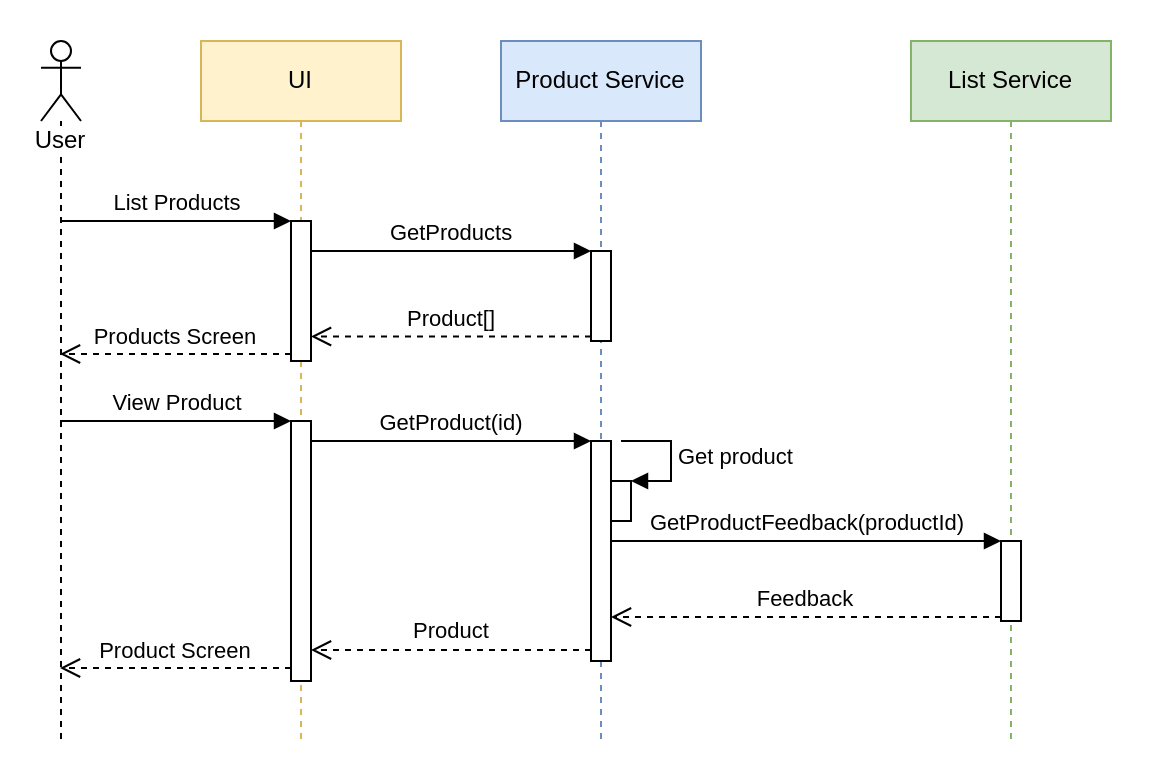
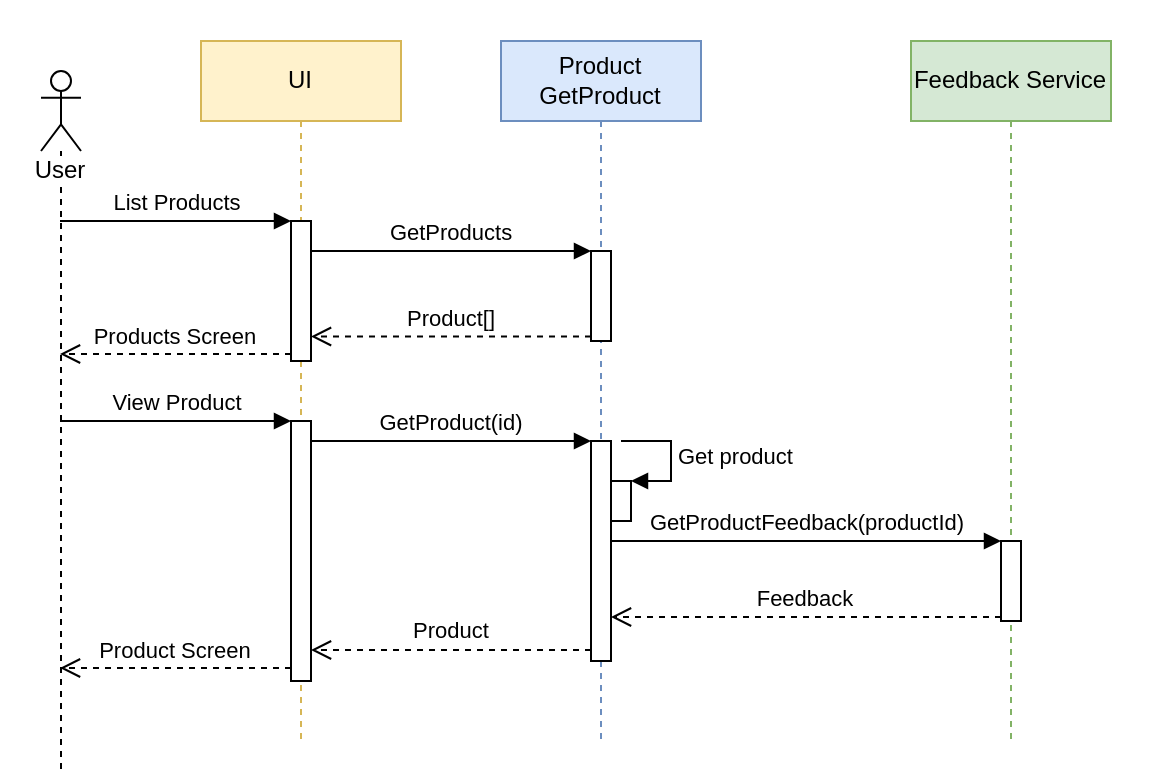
node "Product Service": label "Product Service" -> "Product GetProduct"
node "List Service": label "List Service" -> "Feedback Service"
node "User": moved (61, 391) -> (61, 421)
